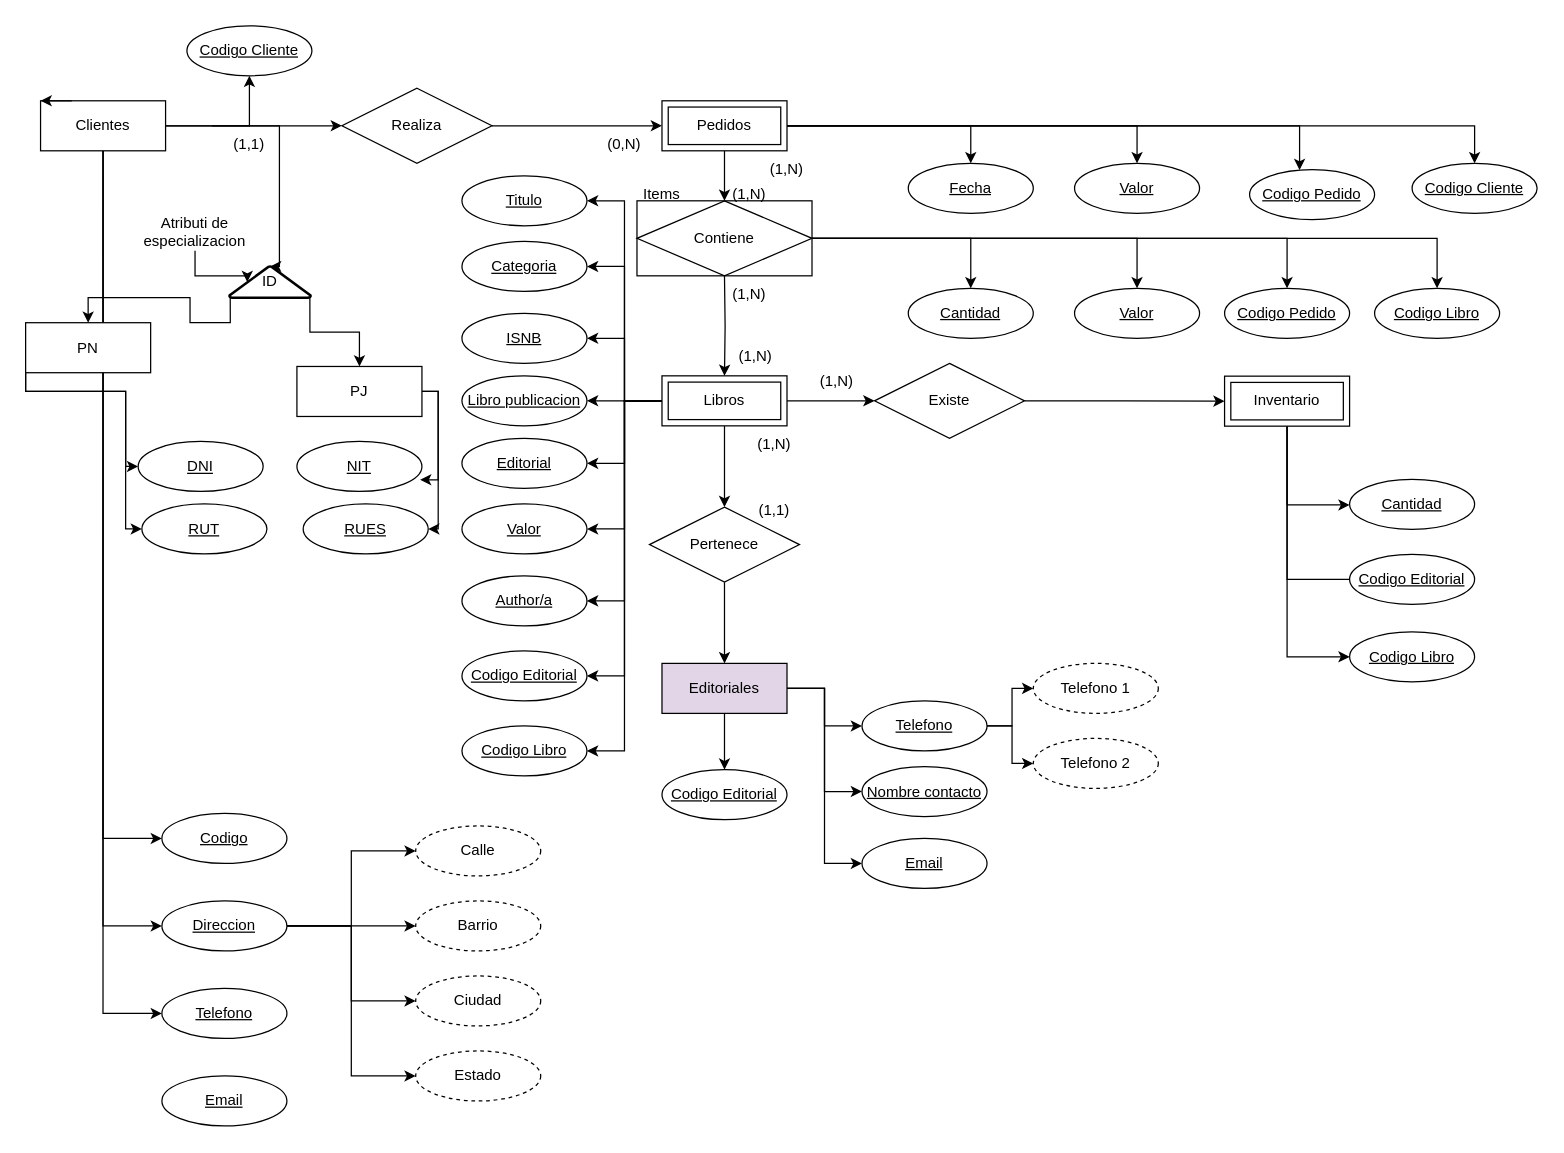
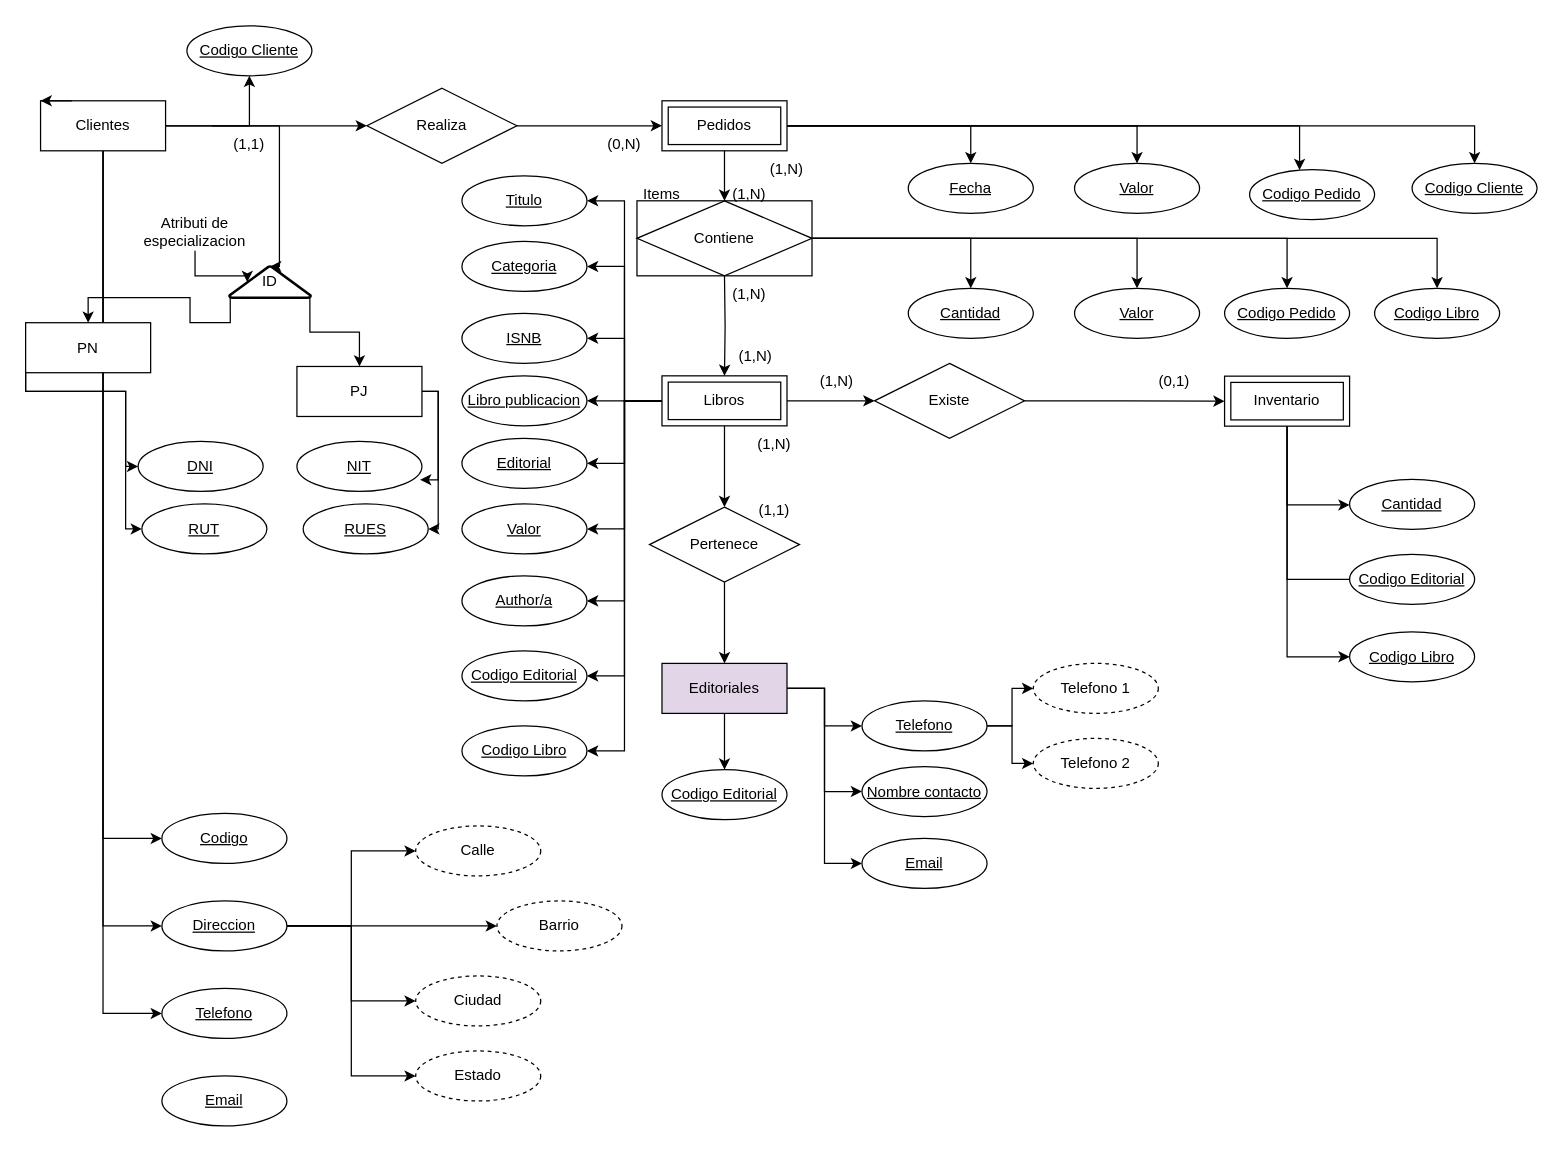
node "Realiza": moved (417, 126) -> (442, 126)
node "(0,1)": added
node "Barrio": moved (478, 926) -> (559, 926)
